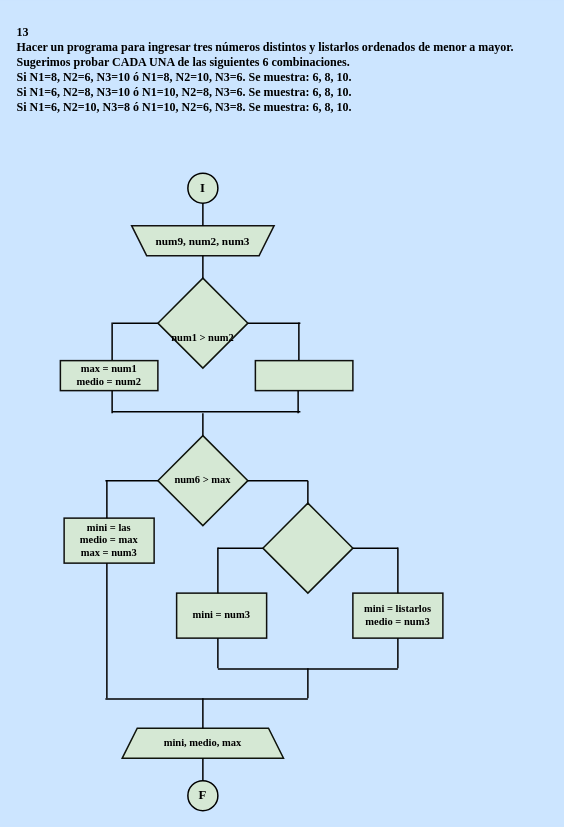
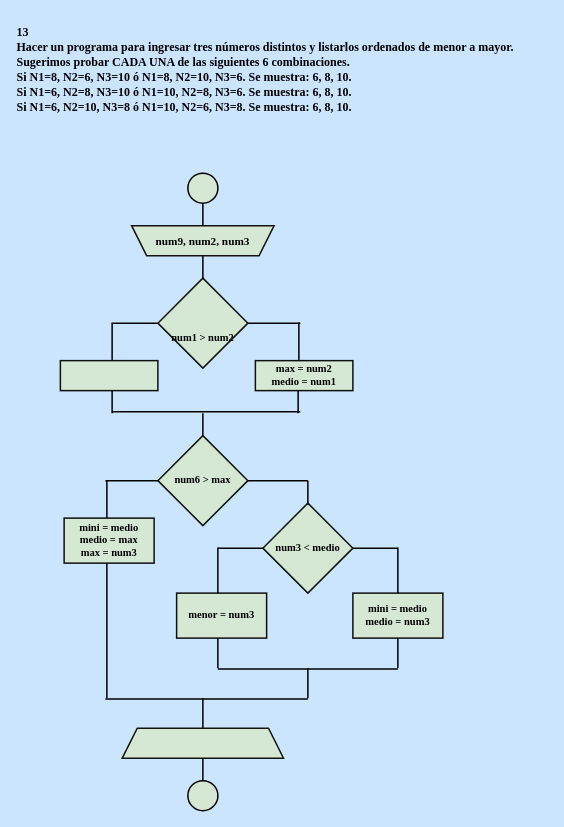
node "I": removed
node "max = num1 medio = num2": removed
node "max = num2 medio = num1": added
node "mini = las medio = max max = num3": label "mini = las medio = max max = num3" -> "mini = medio medio = max max = num3"
node "num3 < medio": added
node "mini = num3": label "mini = num3" -> "menor = num3"
node "mini = listarlos medio = num3": label "mini = listarlos medio = num3" -> "mini = medio medio = num3"
node "mini, medio, max": removed
node "F": removed
